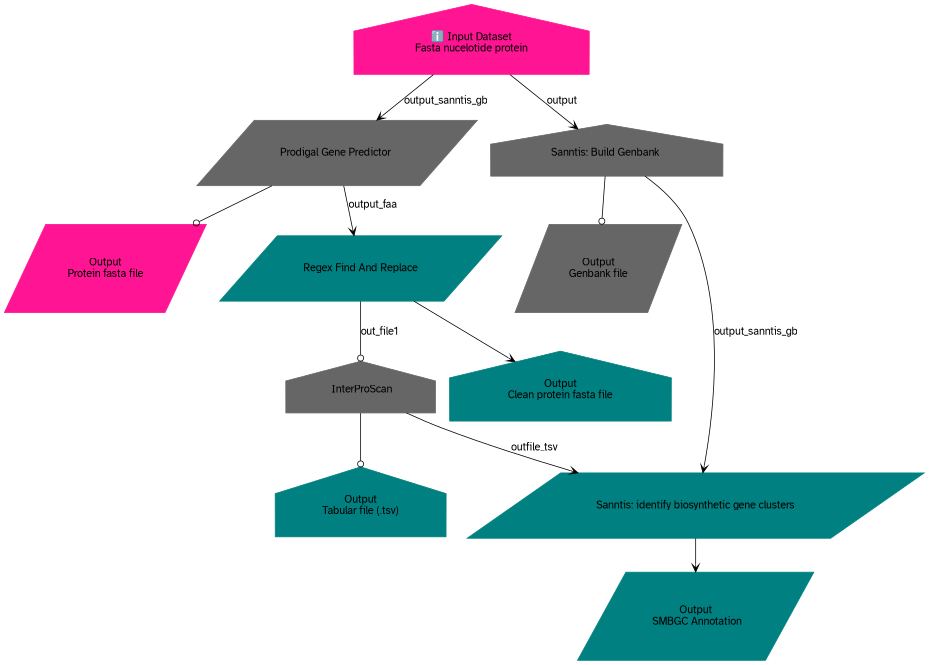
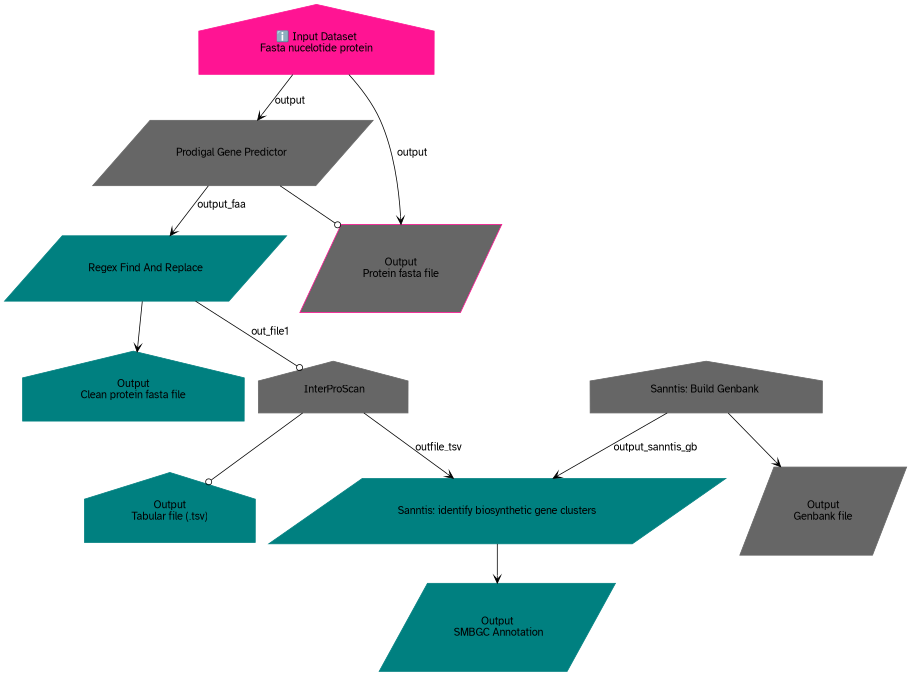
edge "ℹ️ Input Dataset Fasta nucelotide protein" -> "Sanntis: Build Genbank": now "ℹ️ Input Dataset Fasta nucelotide protein" -> "Output Protein fasta file"
edge "ℹ️ Input Dataset Fasta nucelotide protein" -> "Prodigal Gene Predictor": label "output_sanntis_gb" -> "output"
edge "Sanntis: Build Genbank" -> "Output Genbank file": arrowhead odot -> vee
node "Output Protein fasta file": fillcolor deeppink -> gray40
